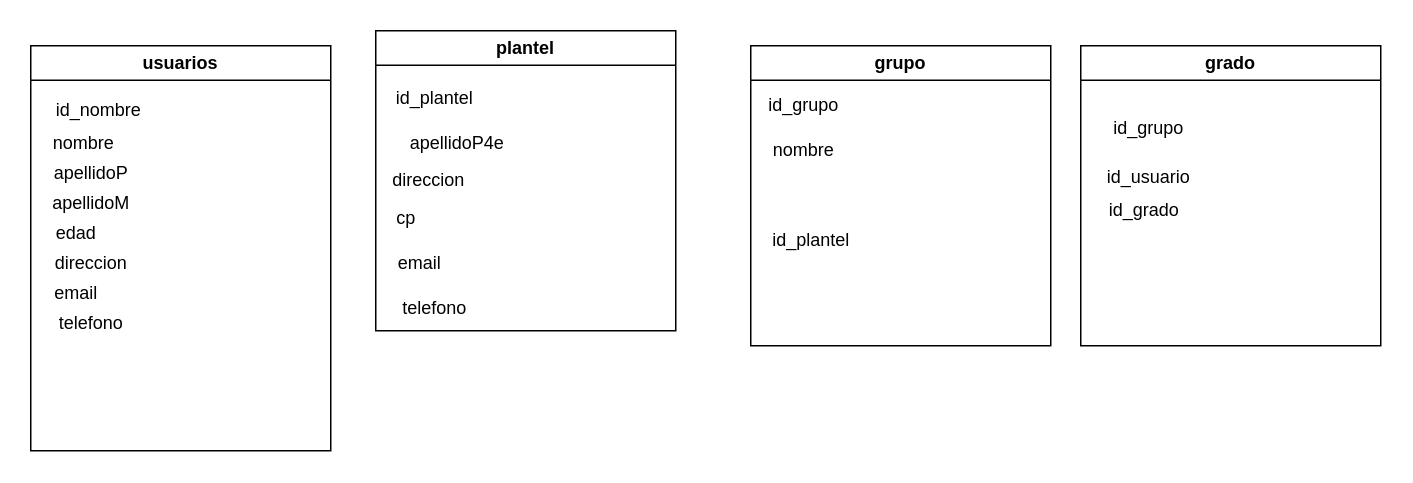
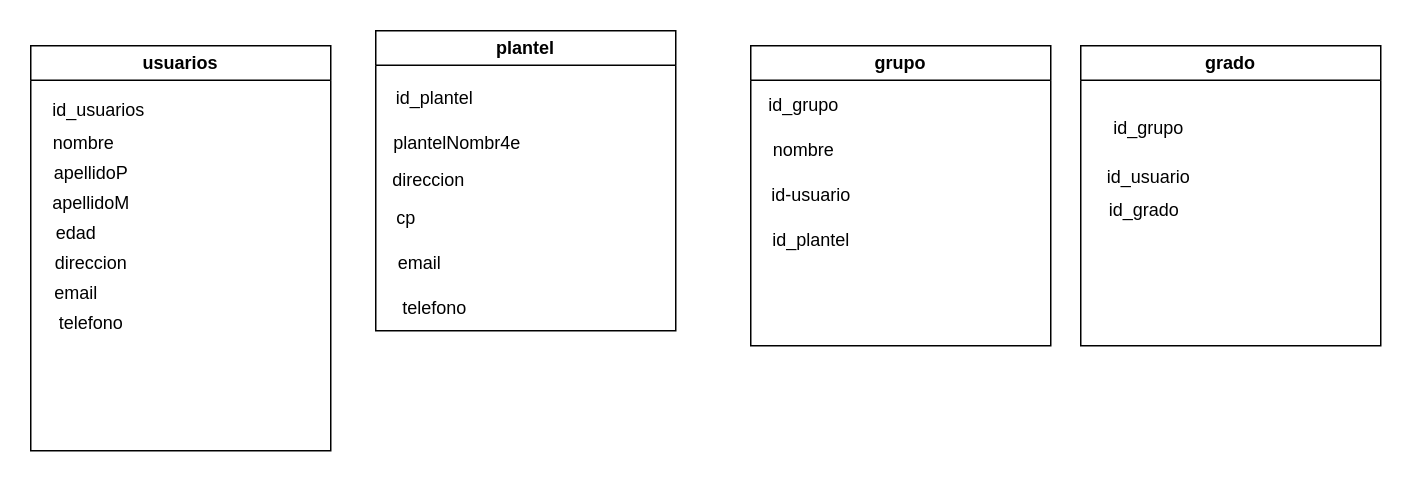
node "id_nombre": label "id_nombre" -> "id_usuarios"
node "apellidoP4e": label "apellidoP4e" -> "plantelNombr4e"
node "id-usuario": added
